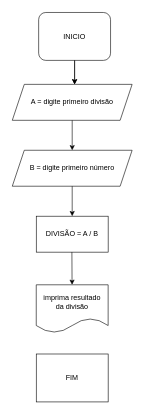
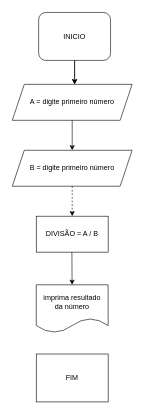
node "A = digite primeiro divisão": label "A = digite primeiro divisão" -> "A = digite primeiro número"
edge "B = digite primeiro número" -> "DIVISÃO = A / B": style solid -> dashed
node "imprima resultado da divisão": label "imprima resultado da divisão" -> "imprima resultado da número"
